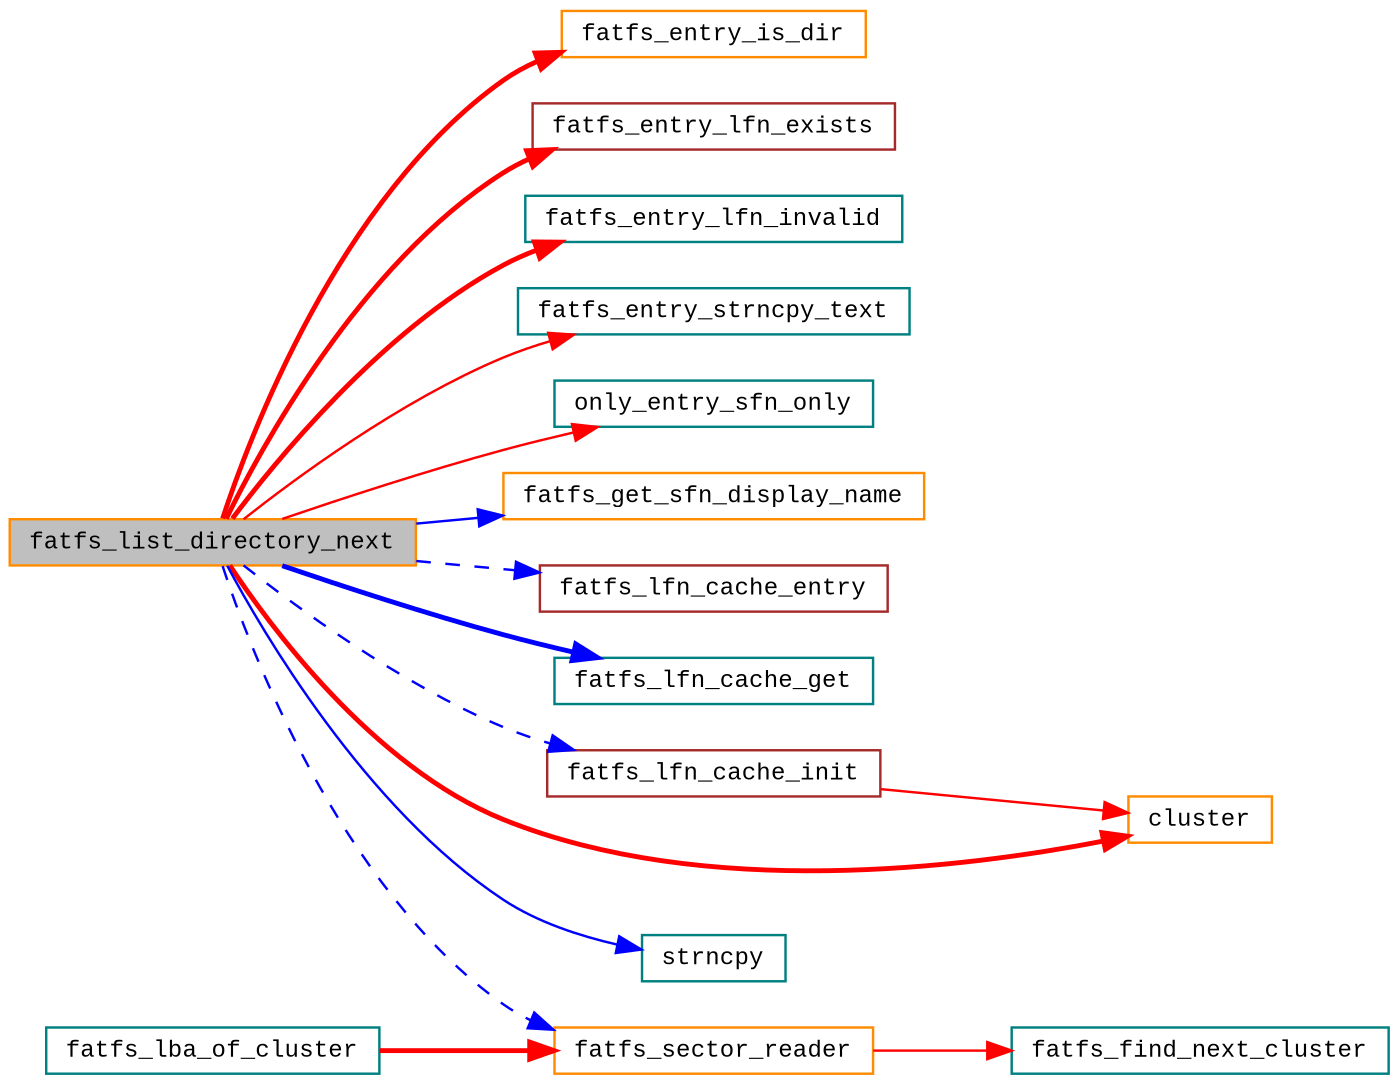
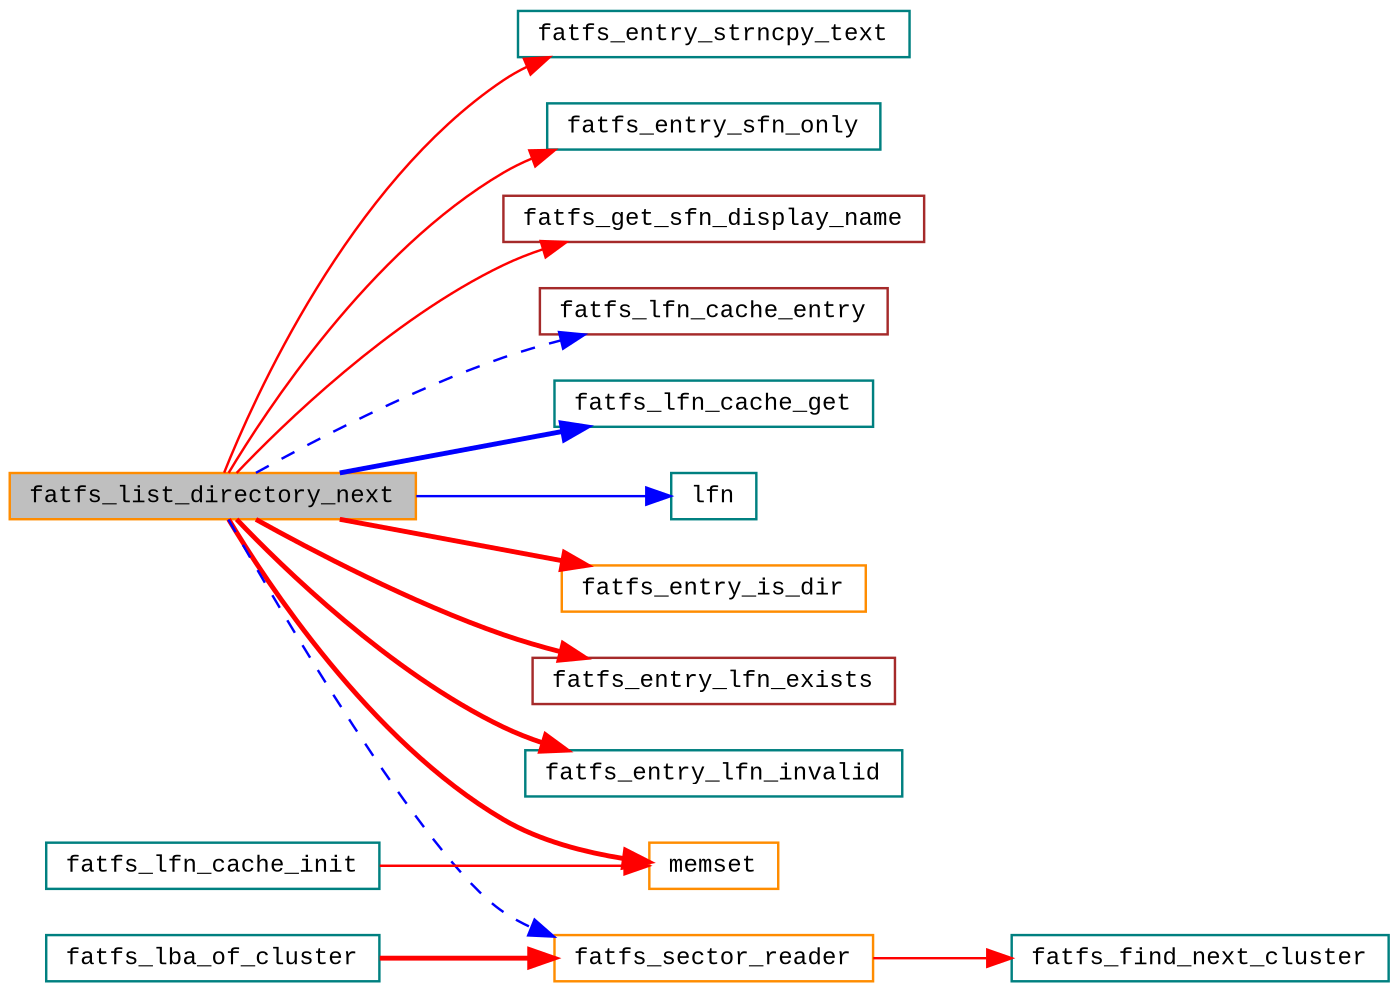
node "only_entry_sfn_only": label "only_entry_sfn_only" -> "fatfs_entry_sfn_only"
node "fatfs_get_sfn_display_name": color darkorange -> brown
edge "fatfs_list_directory_next" -> "fatfs_get_sfn_display_name": color blue -> red
edge "fatfs_list_directory_next" -> "fatfs_lfn_cache_init": removed
node "fatfs_lfn_cache_init": color brown -> teal
node "cluster": label "cluster" -> "memset"
node "strncpy": label "strncpy" -> "lfn"
